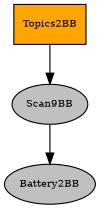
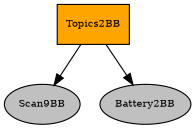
edge "Scan9BB" -> "Battery2BB": now "Topics2BB" -> "Battery2BB"
